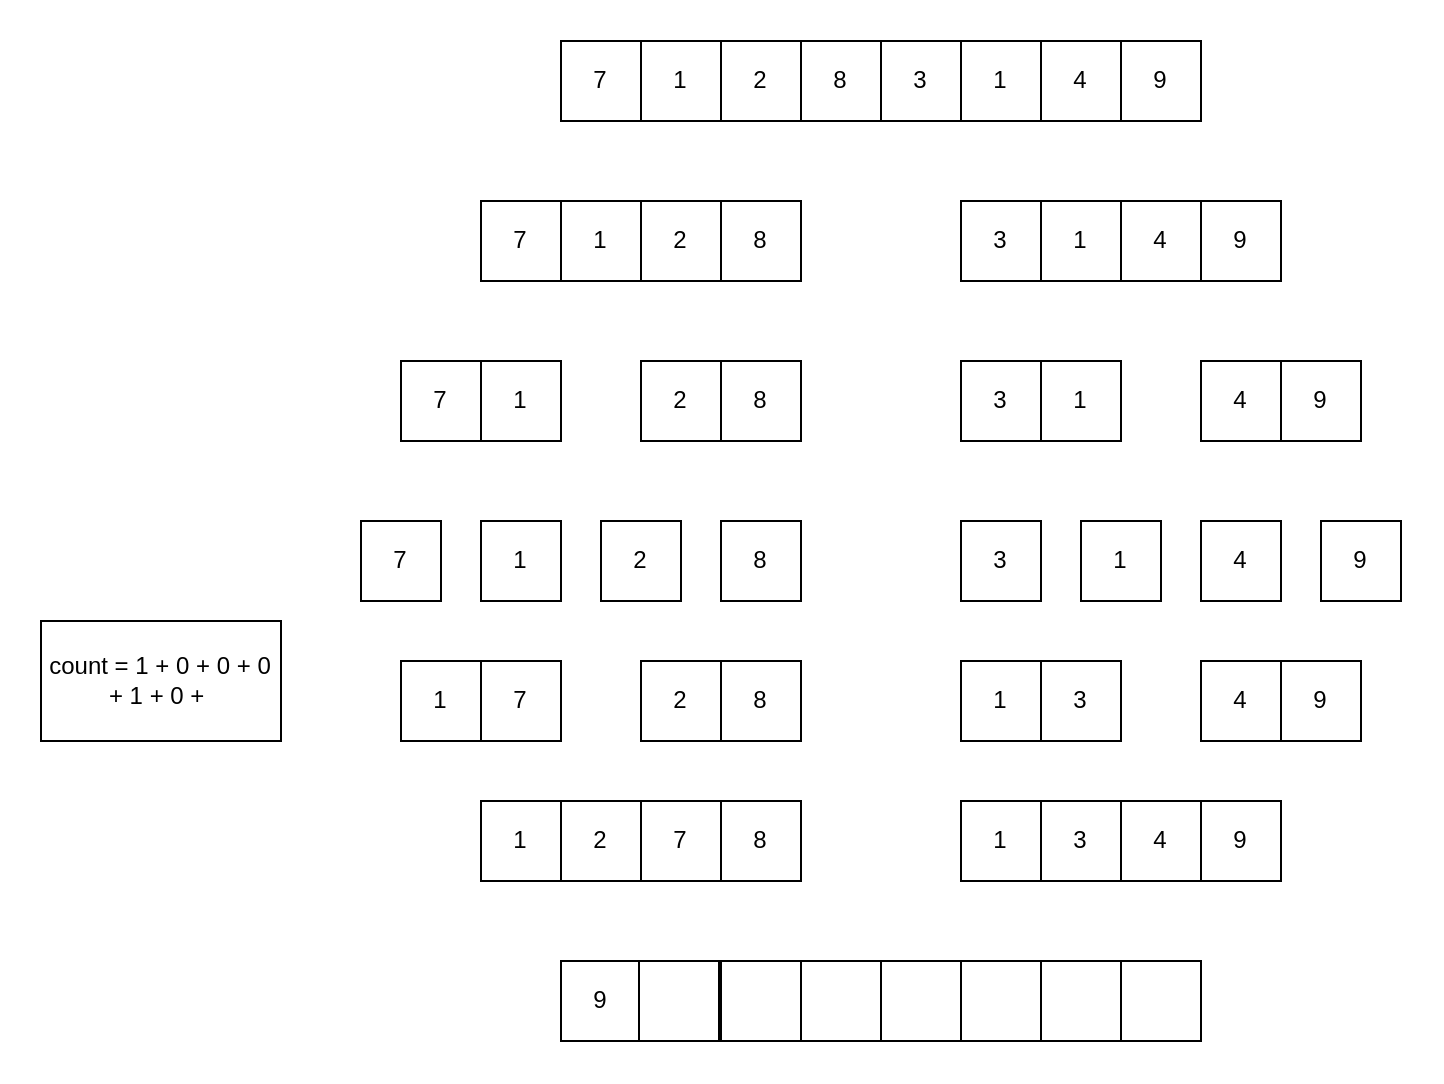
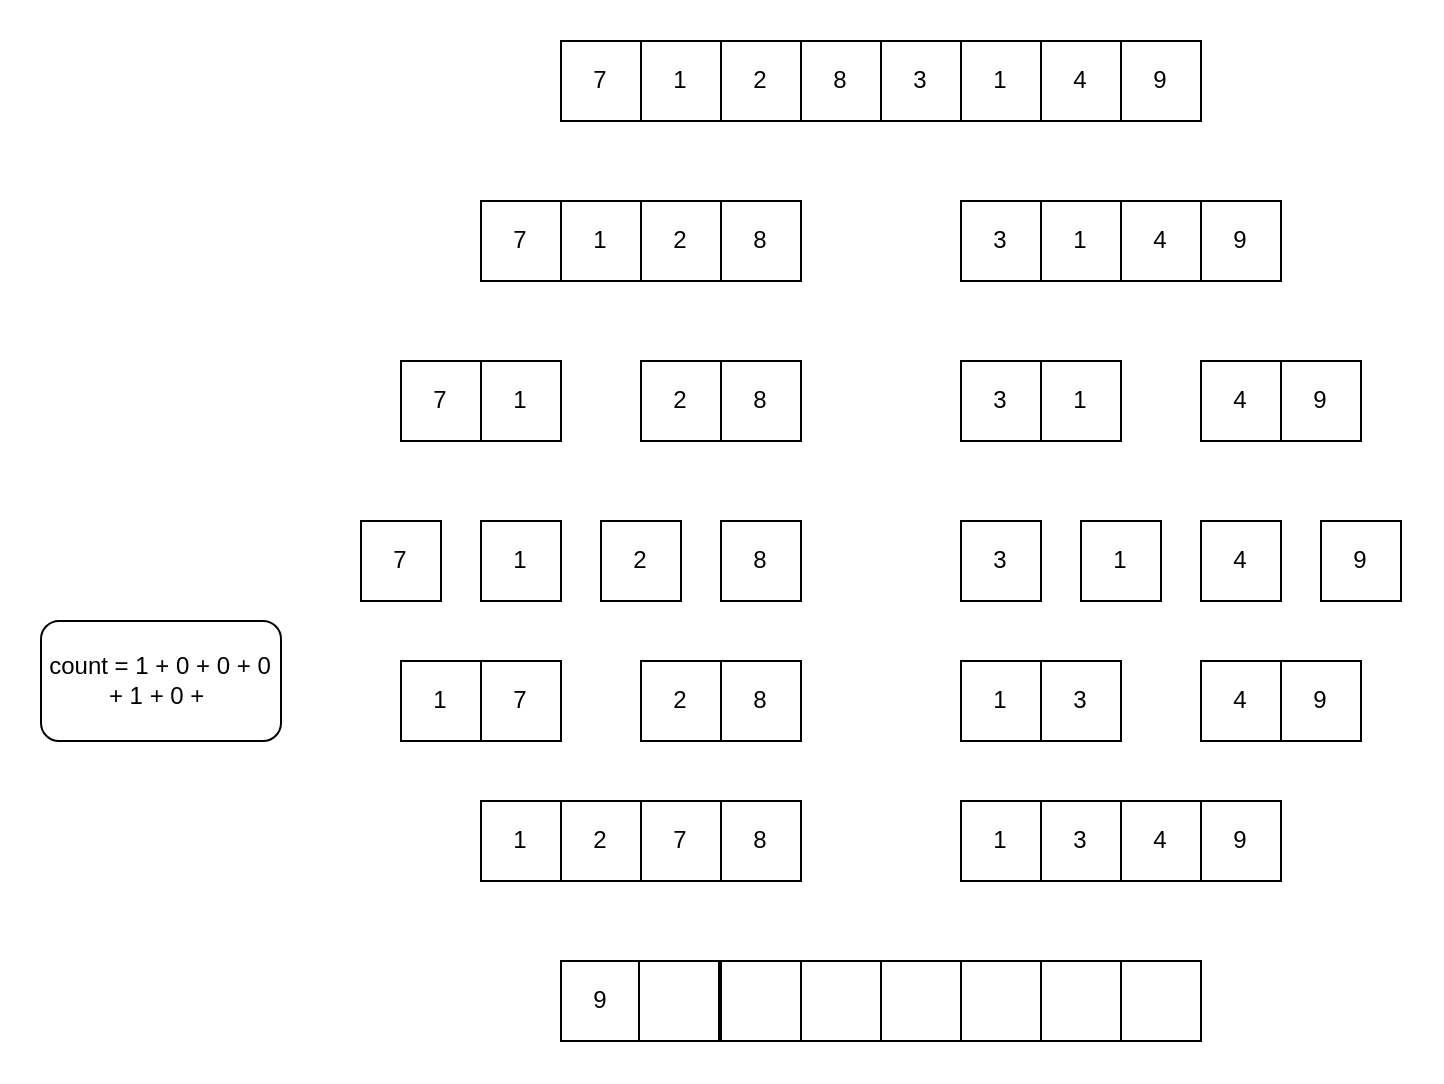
node "count = 1 + 0 + 0 + 0 + 1 + 0 +": shape rectangle -> rounded rectangle
